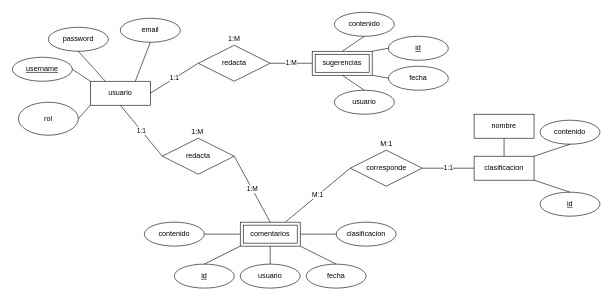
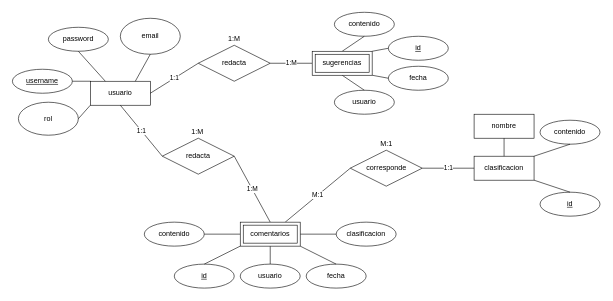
node "email": size 60x24 -> 60x36
node "username": moved (42, 69) -> (42, 81)
